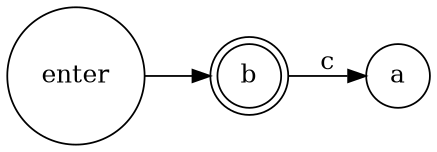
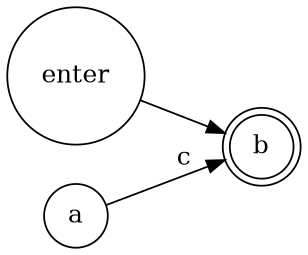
edge "b" -> "a": reversed
